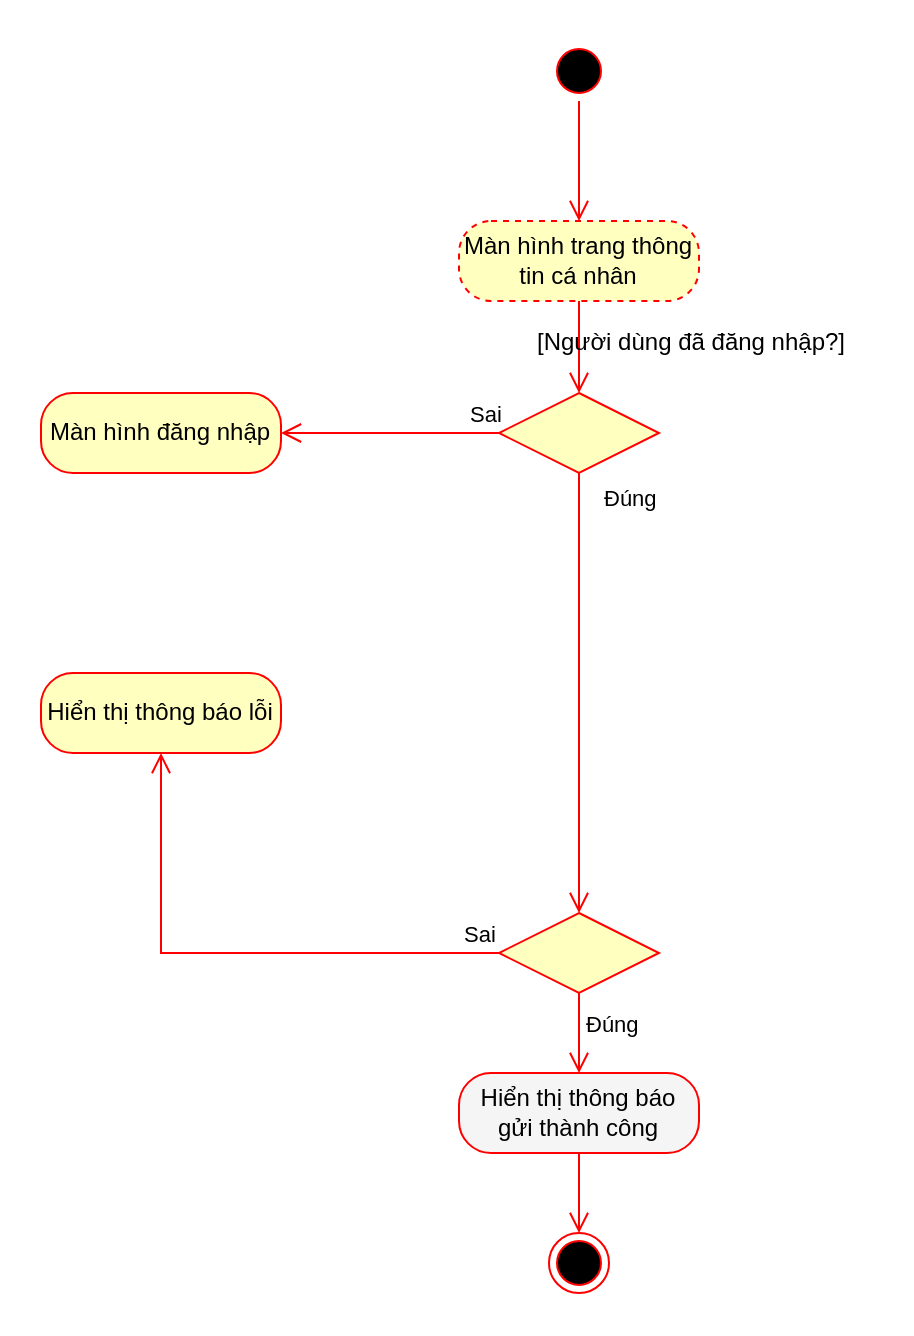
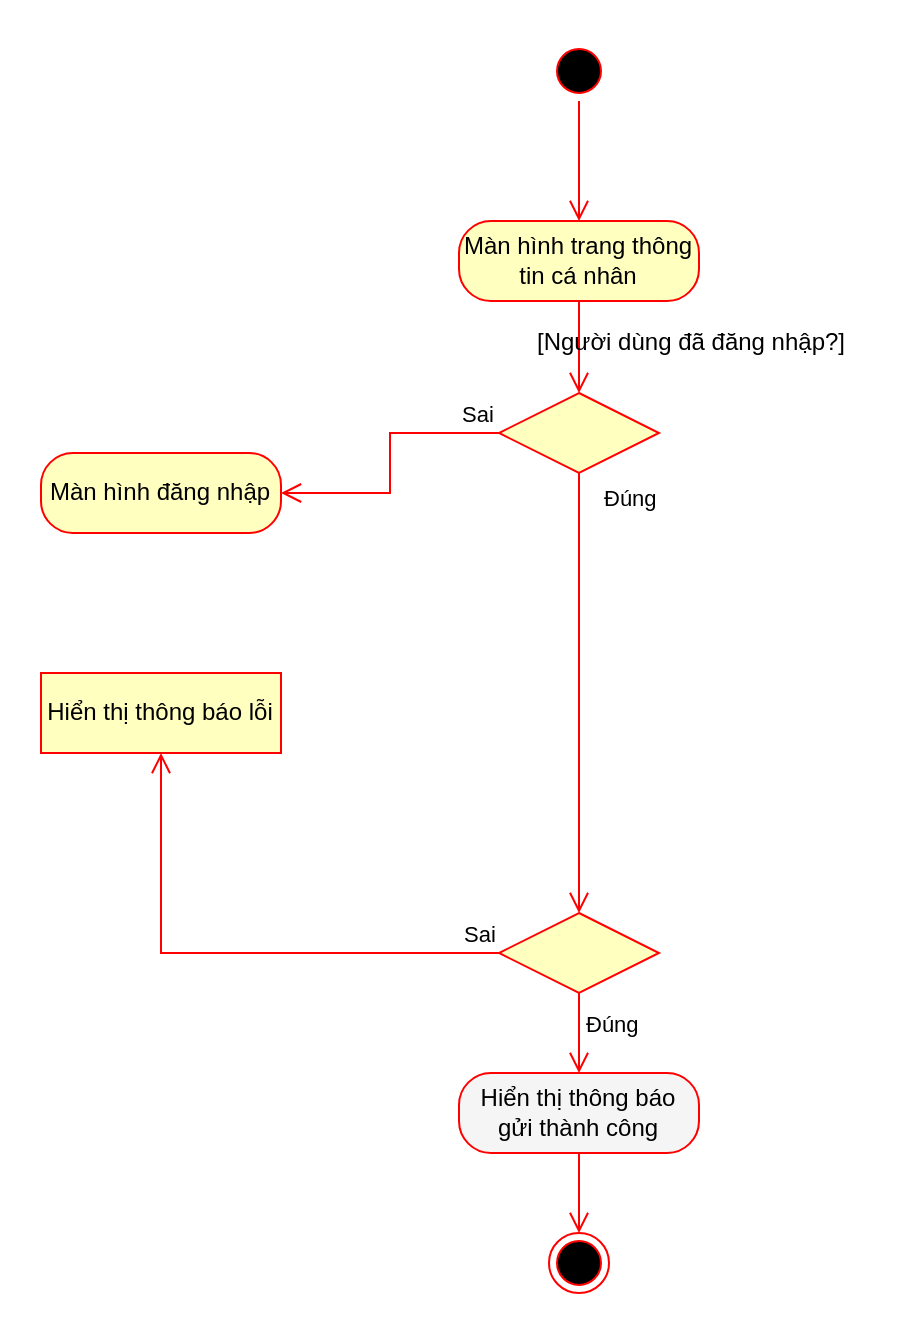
node "Màn hình trang thông tin cá nhân": style dashed -> solid
node "Màn hình đăng nhập": moved (161, 433) -> (161, 493)
node "Hiển thị thông báo lỗi": shape rounded rectangle -> rectangle
